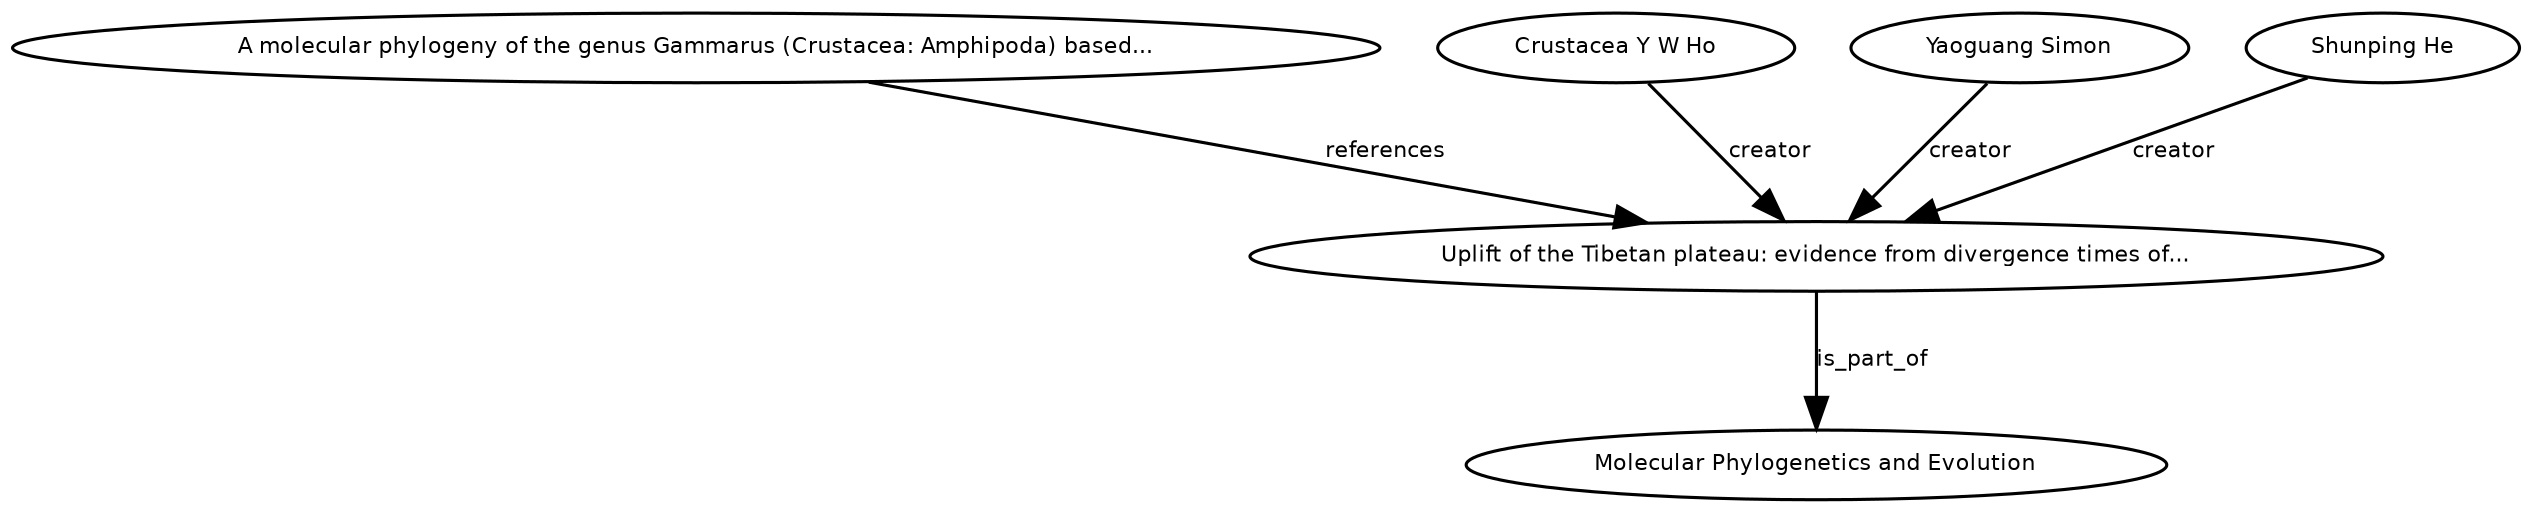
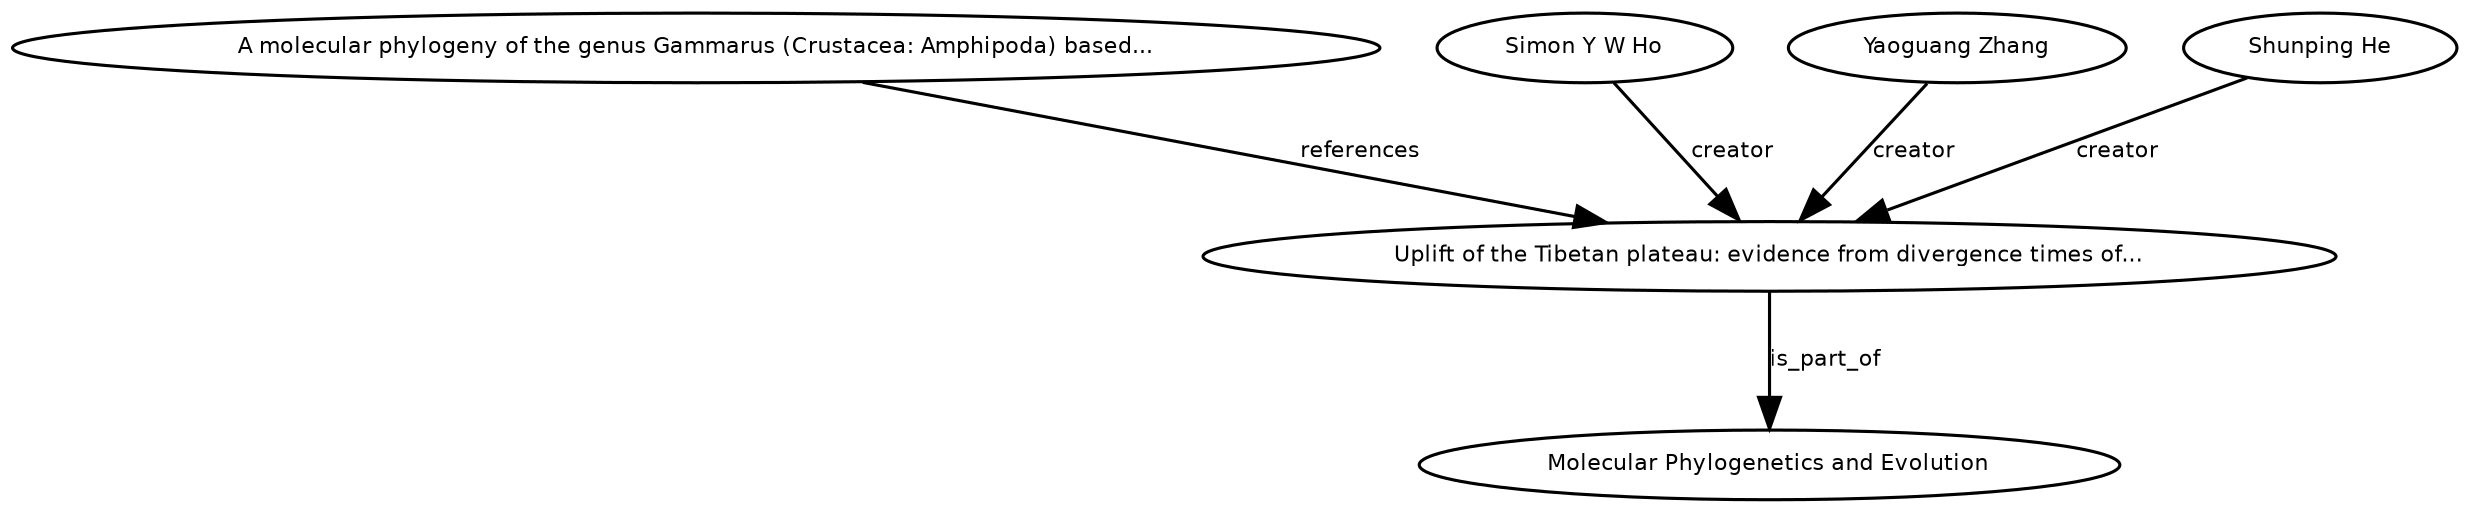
node "Crustacea Y W Ho": label "Crustacea Y W Ho" -> "Simon Y W Ho"
node "Yaoguang Simon": label "Yaoguang Simon" -> "Yaoguang Zhang"
